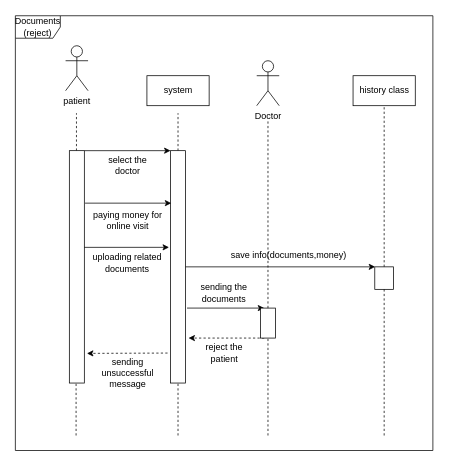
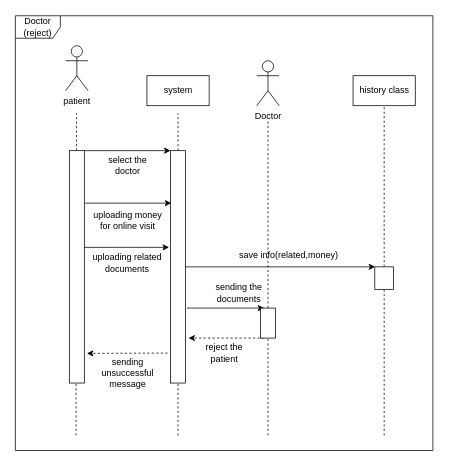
node "Documents (reject)": label "Documents (reject)" -> "Doctor (reject)"
node "paying money for online visit": label "paying money for online visit" -> "uploading money for online visit"
node "save info(documents,money)": label "save info(documents,money)" -> "save info(related,money)"
node "sending the documents": moved (224, 293) -> (239, 293)
